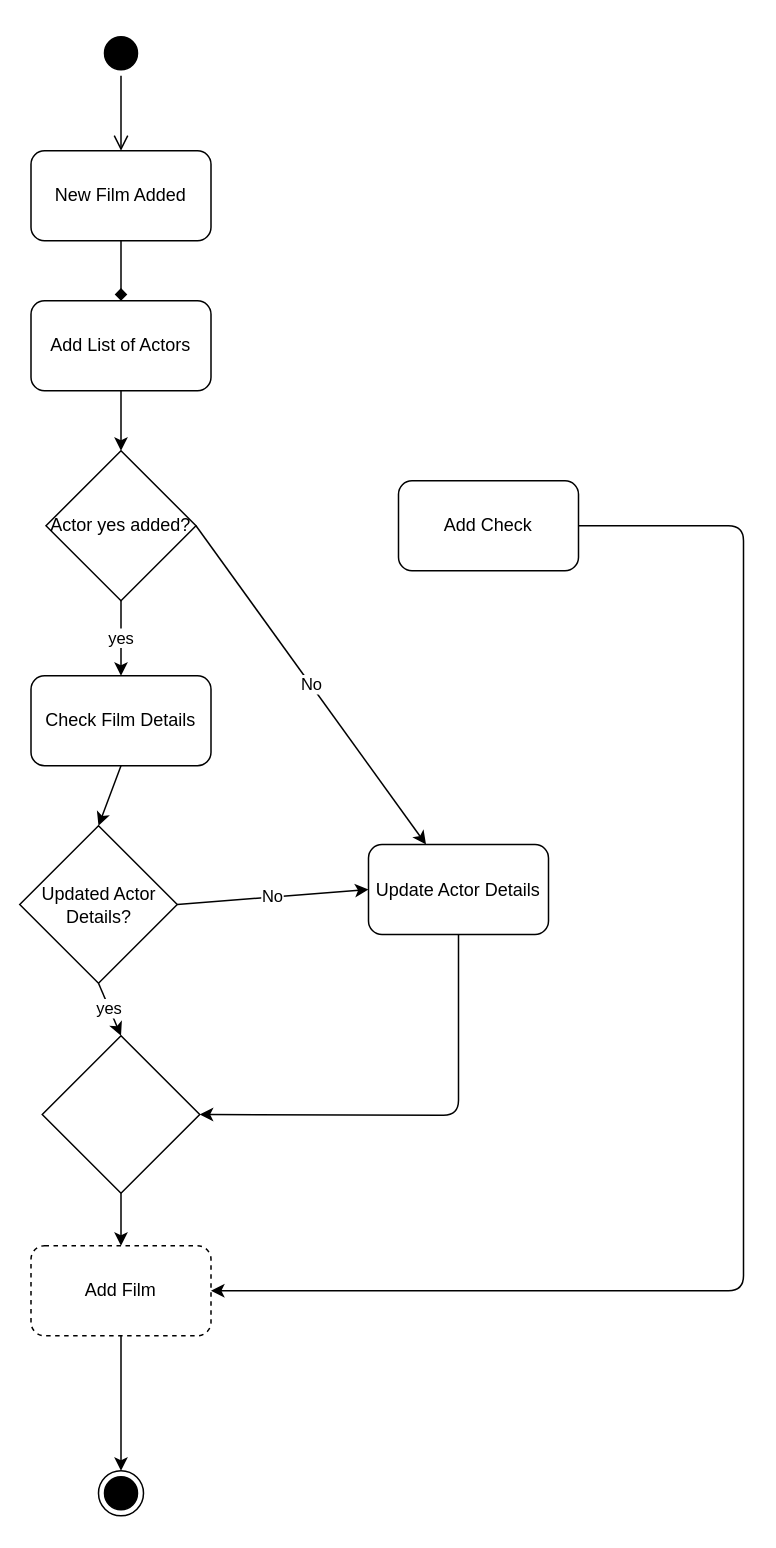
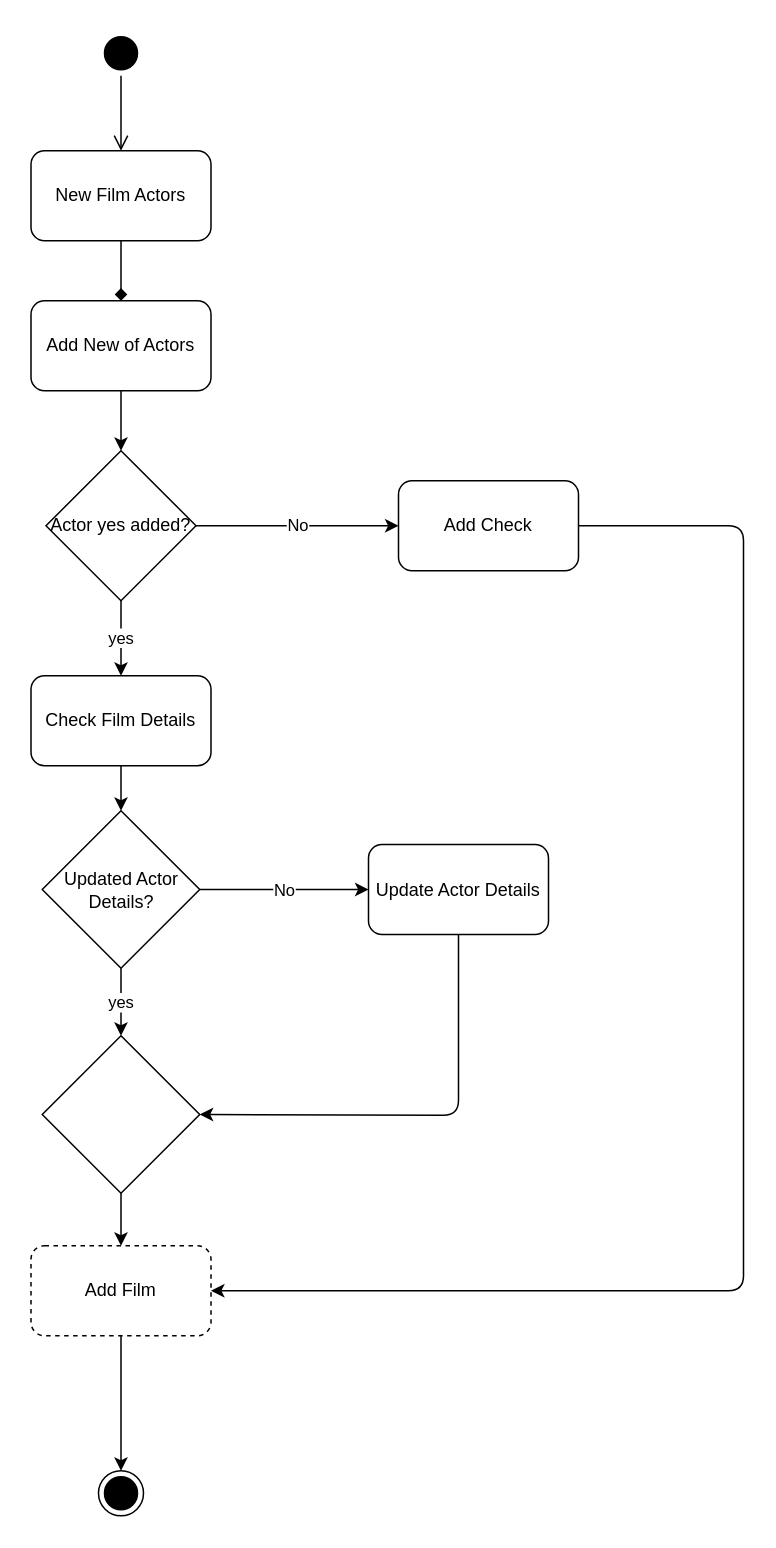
node "New Film Added": label "New Film Added" -> "New Film Actors"
node "Add List of Actors": label "Add List of Actors" -> "Add New of Actors"
edge "Actor yes added?" -> "Update Actor Details": now "Actor yes added?" -> "Add Check"
node "Updated Actor Details?": moved (98, 905) -> (121, 890)
